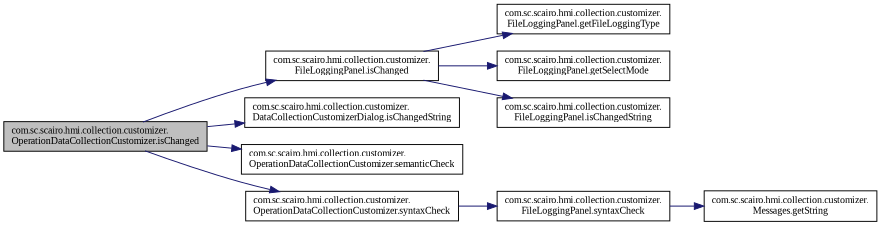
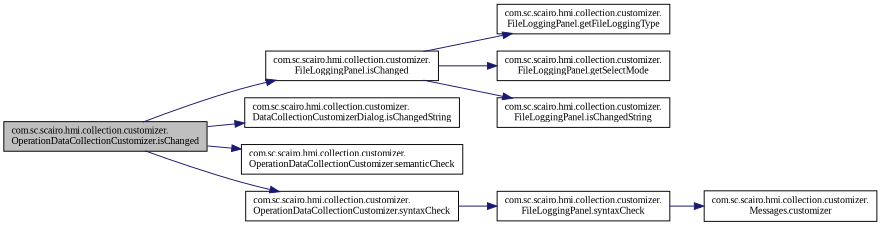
node "com.sc.scairo.hmi.collection.customizer. Messages.getString": label "com.sc.scairo.hmi.collection.customizer. Messages.getString" -> "com.sc.scairo.hmi.collection.customizer. Messages.customizer"
